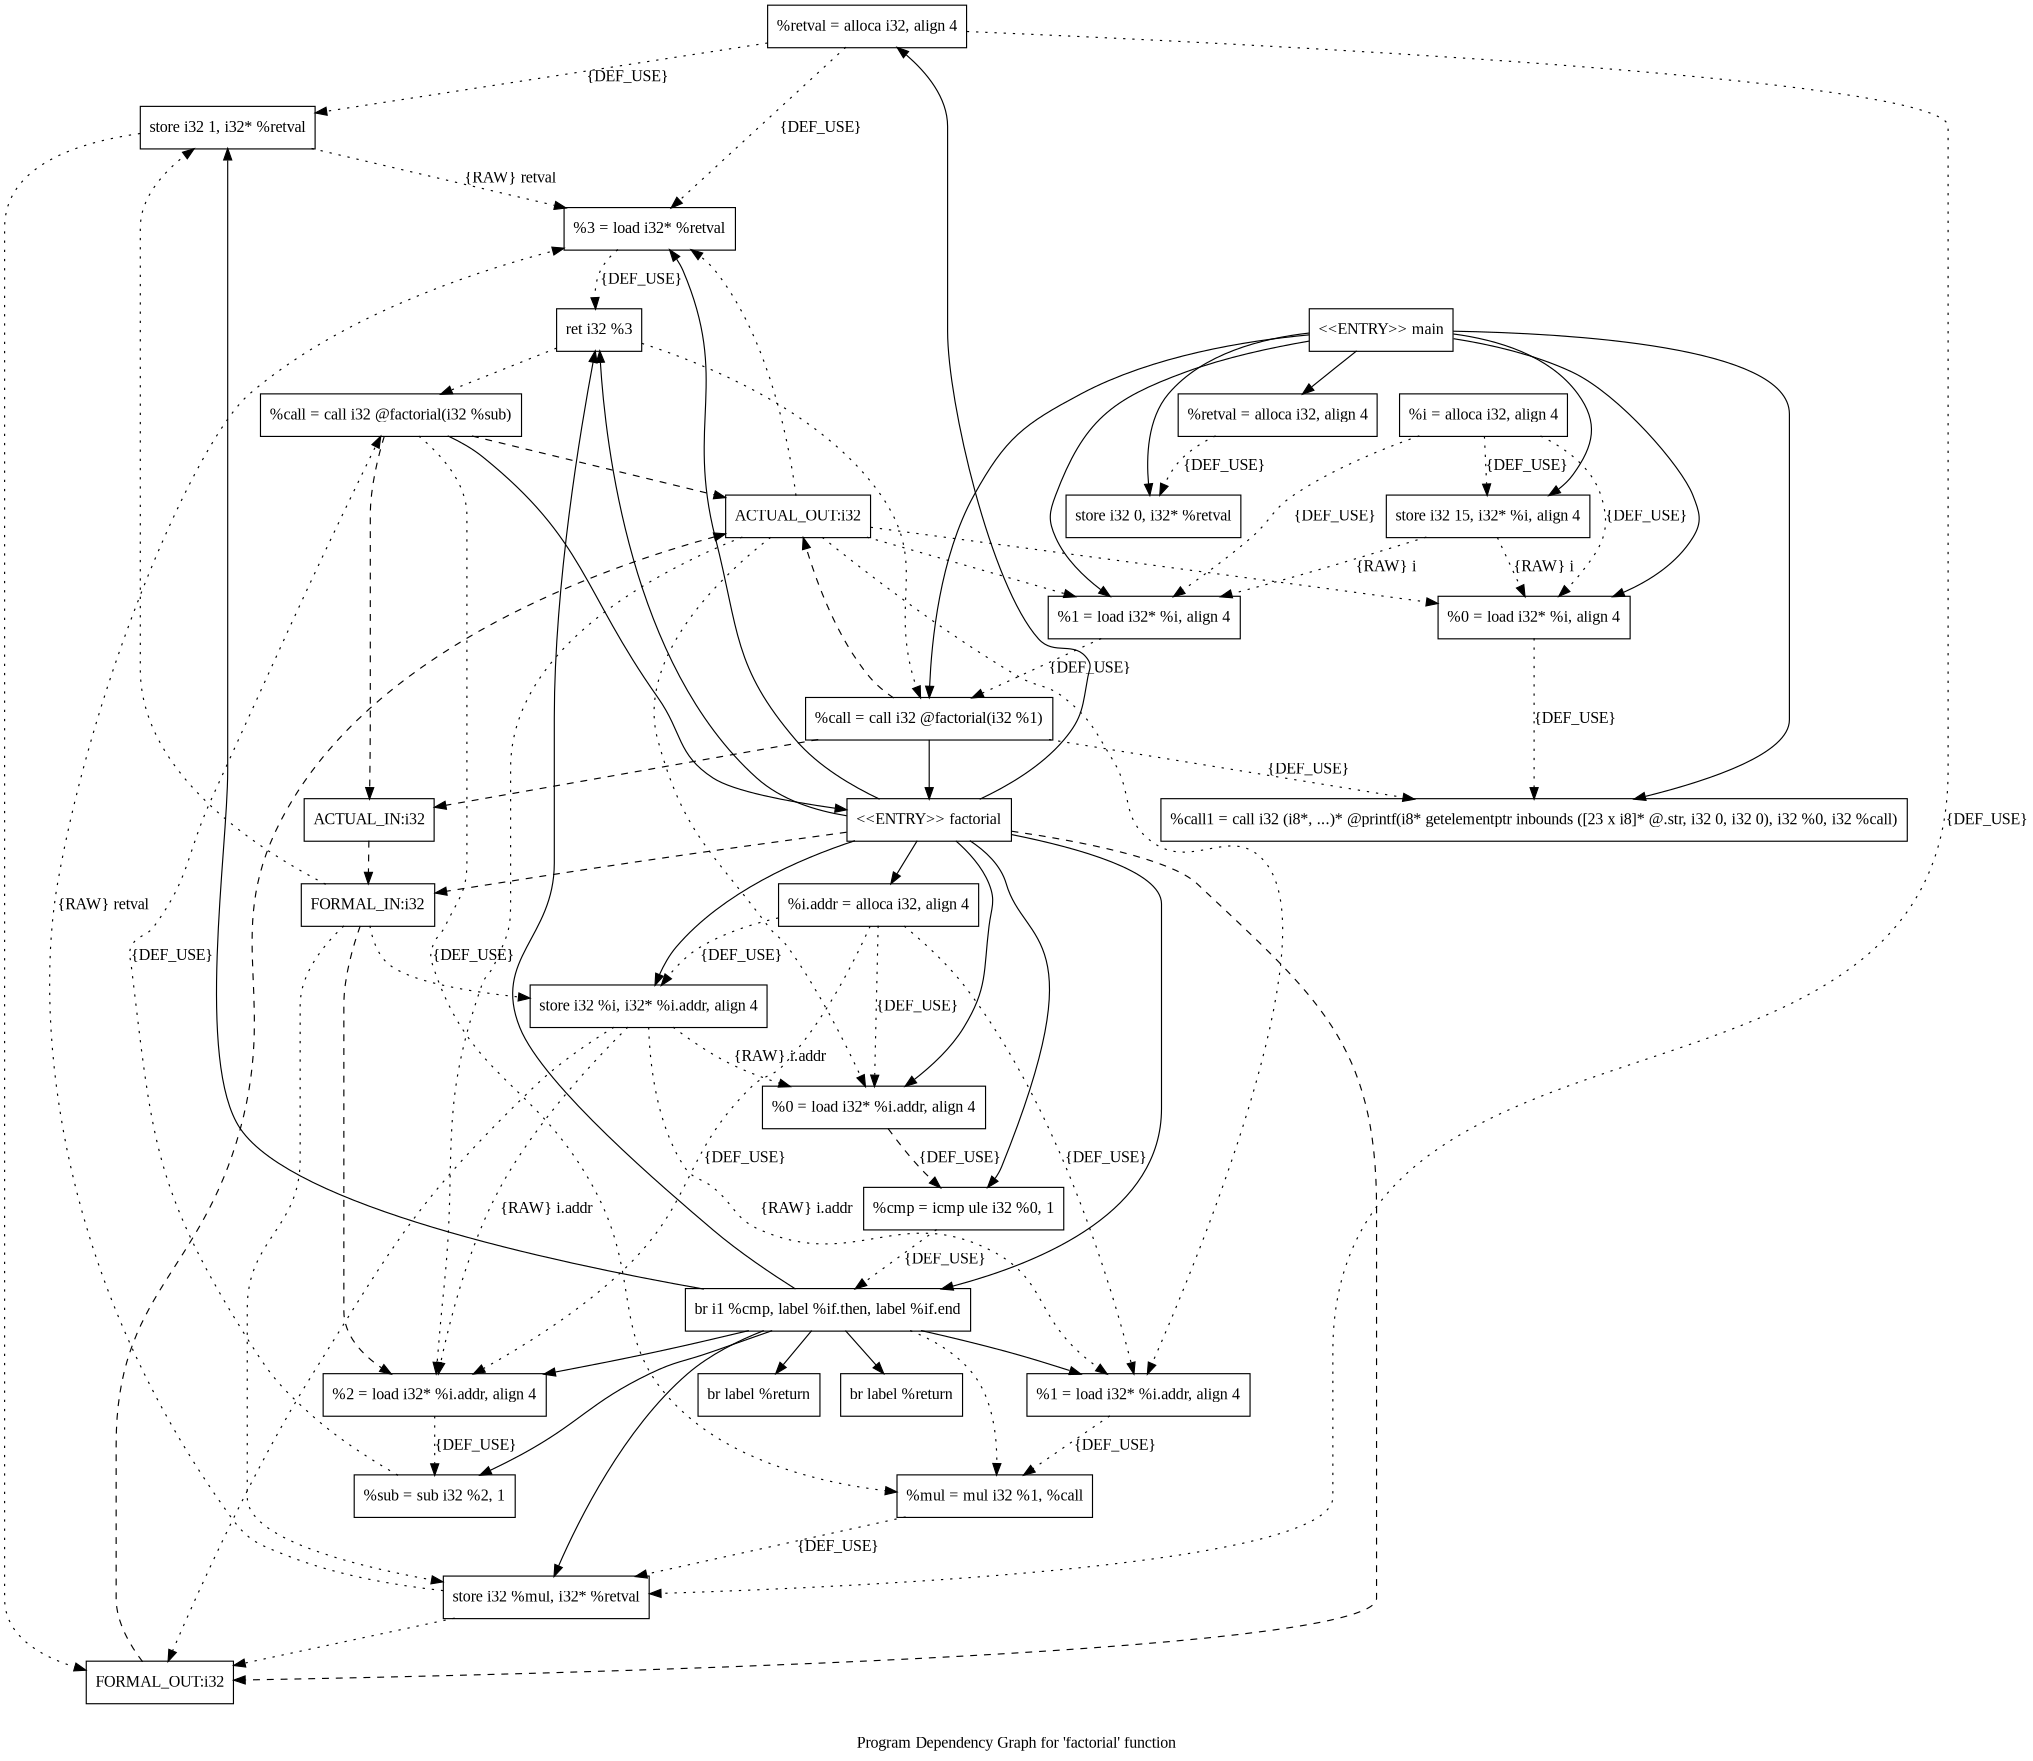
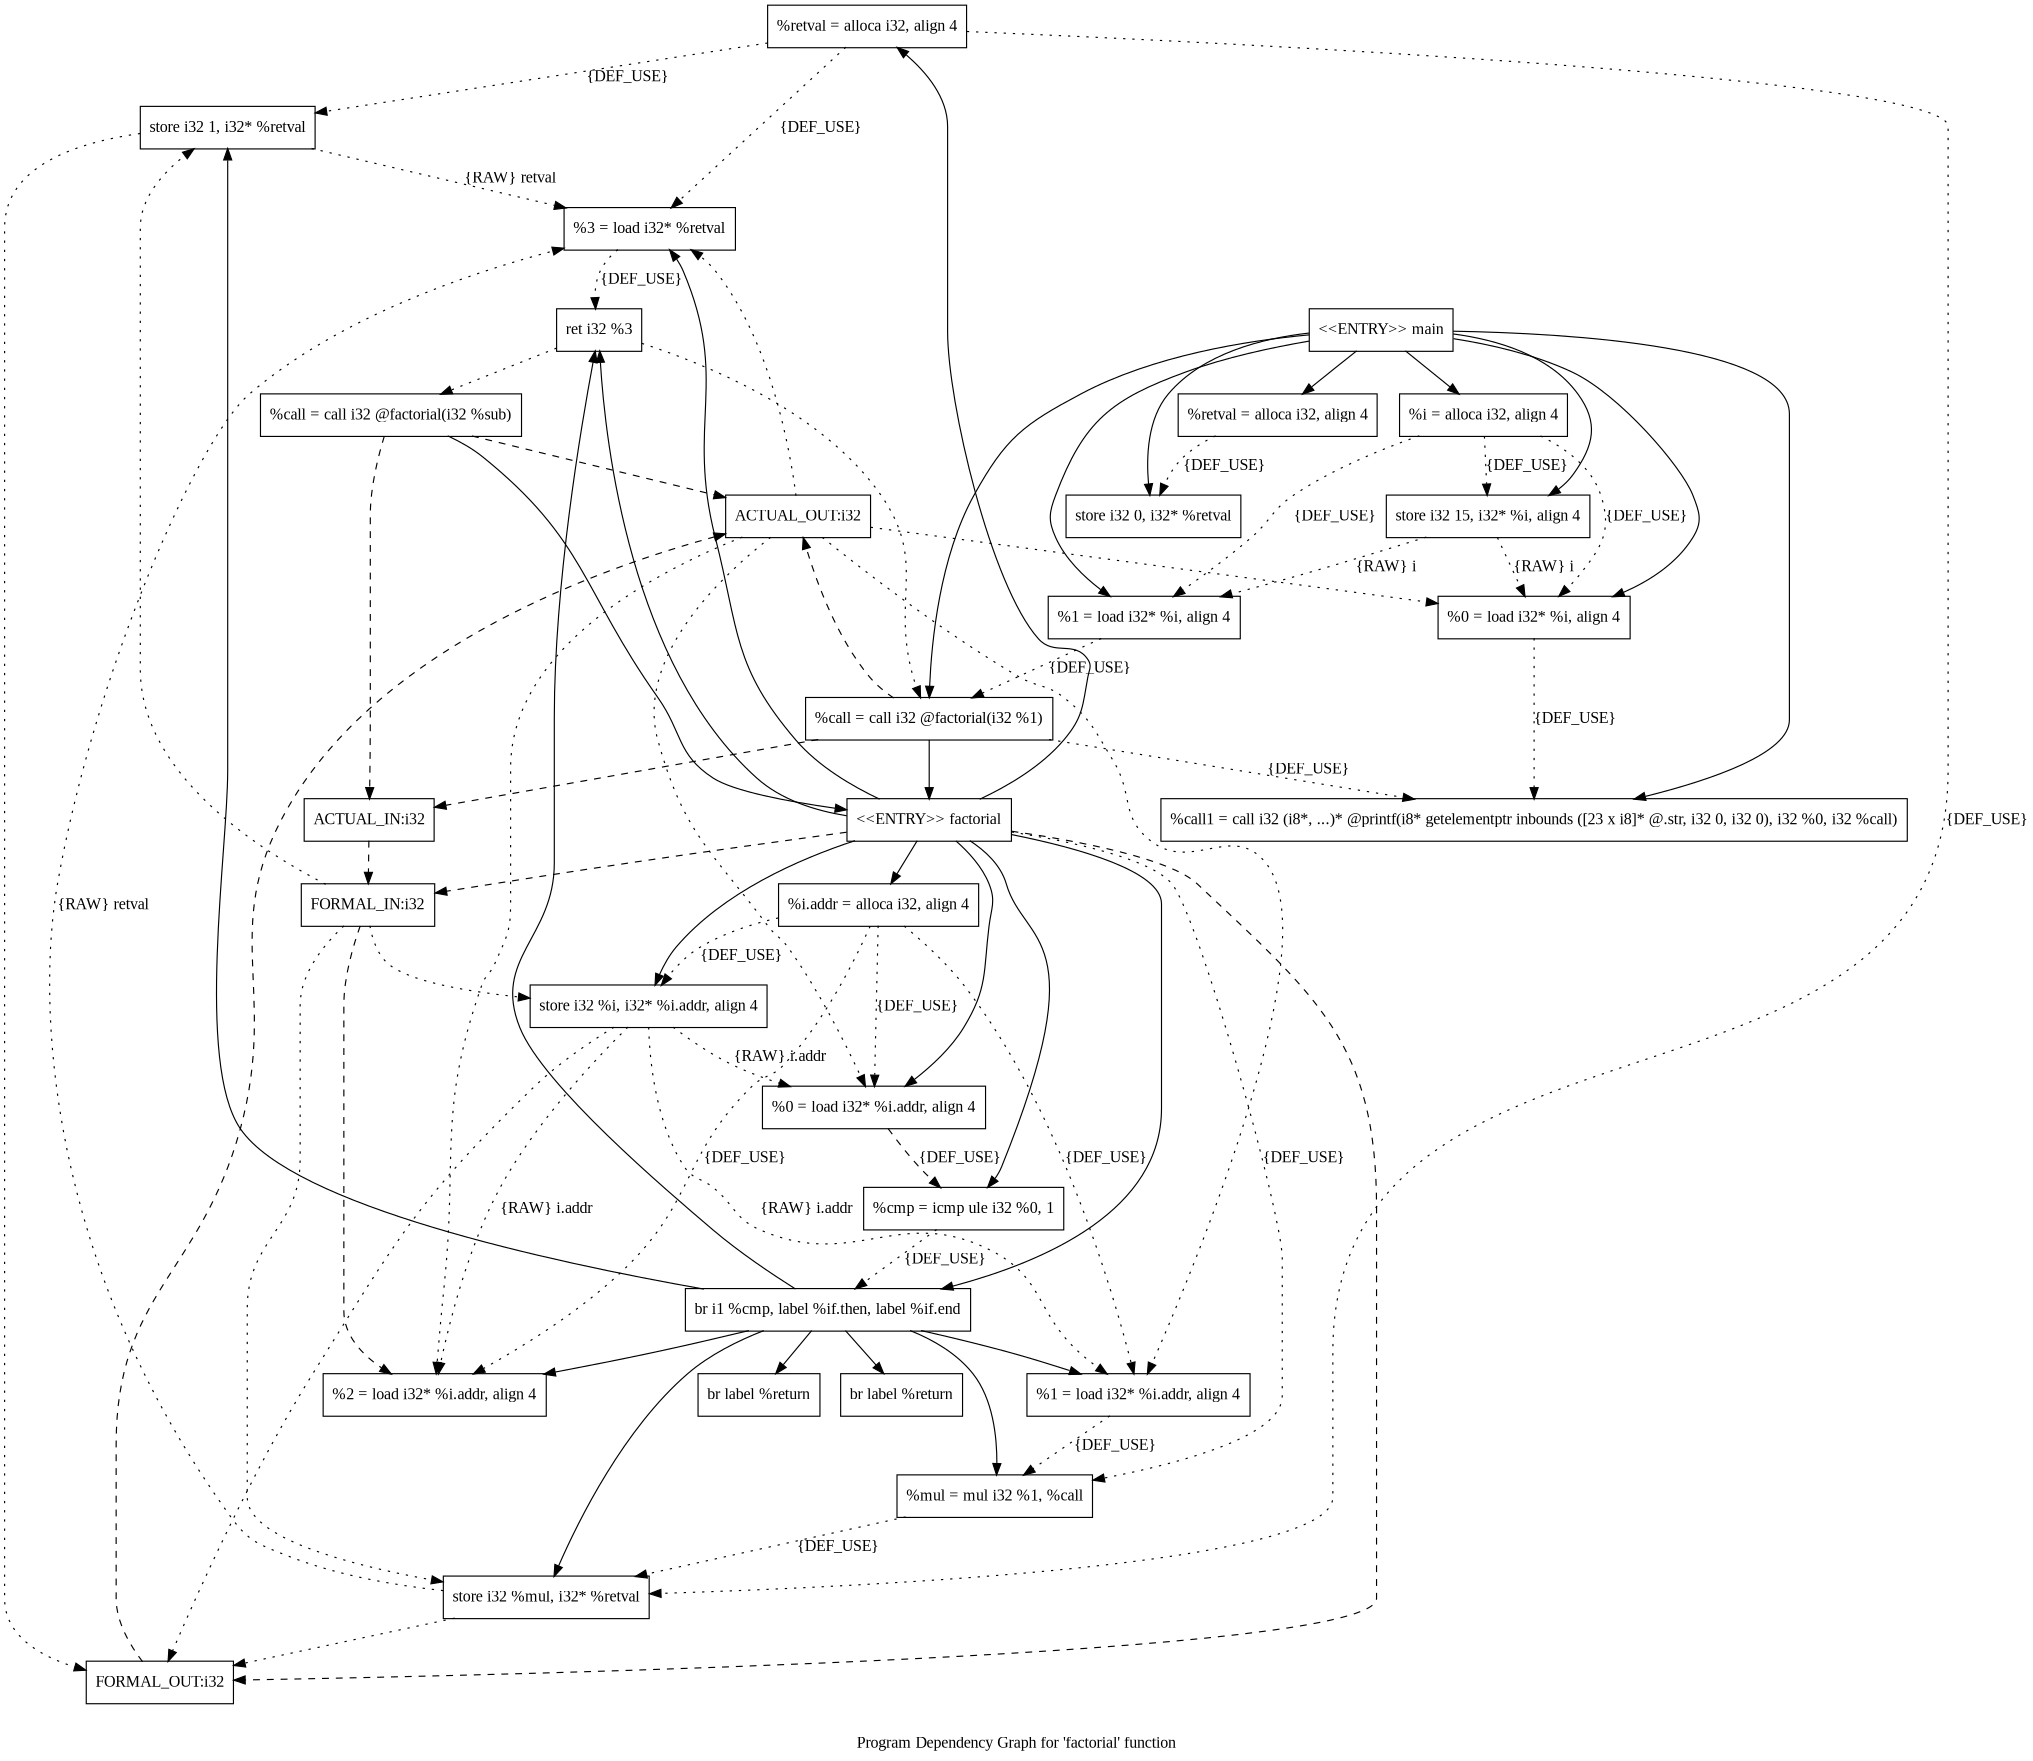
edge "<<ENTRY>> main" -> "%i = alloca i32, align 4": added
edge "ACTUAL_OUT:i32" -> "%1 = load i32* %i, align 4": removed
edge "%call = call i32 @factorial(i32 %sub)" -> "%mul = mul i32 %1, %call": now "<<ENTRY>> factorial" -> "%mul = mul i32 %1, %call"
edge "br i1 %cmp, label %if.then, label %if.end" -> "%mul = mul i32 %1, %call": style dotted -> solid
node "%sub = sub i32 %2, 1": removed
